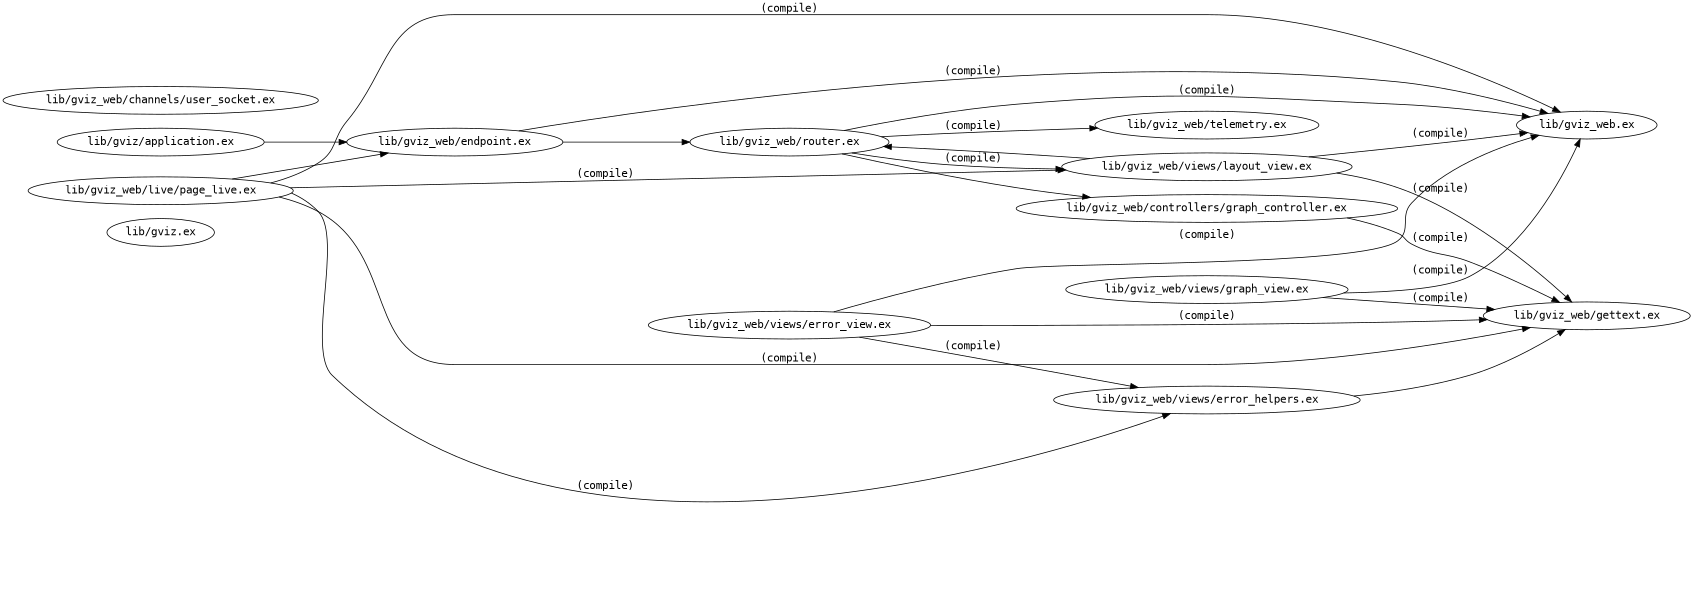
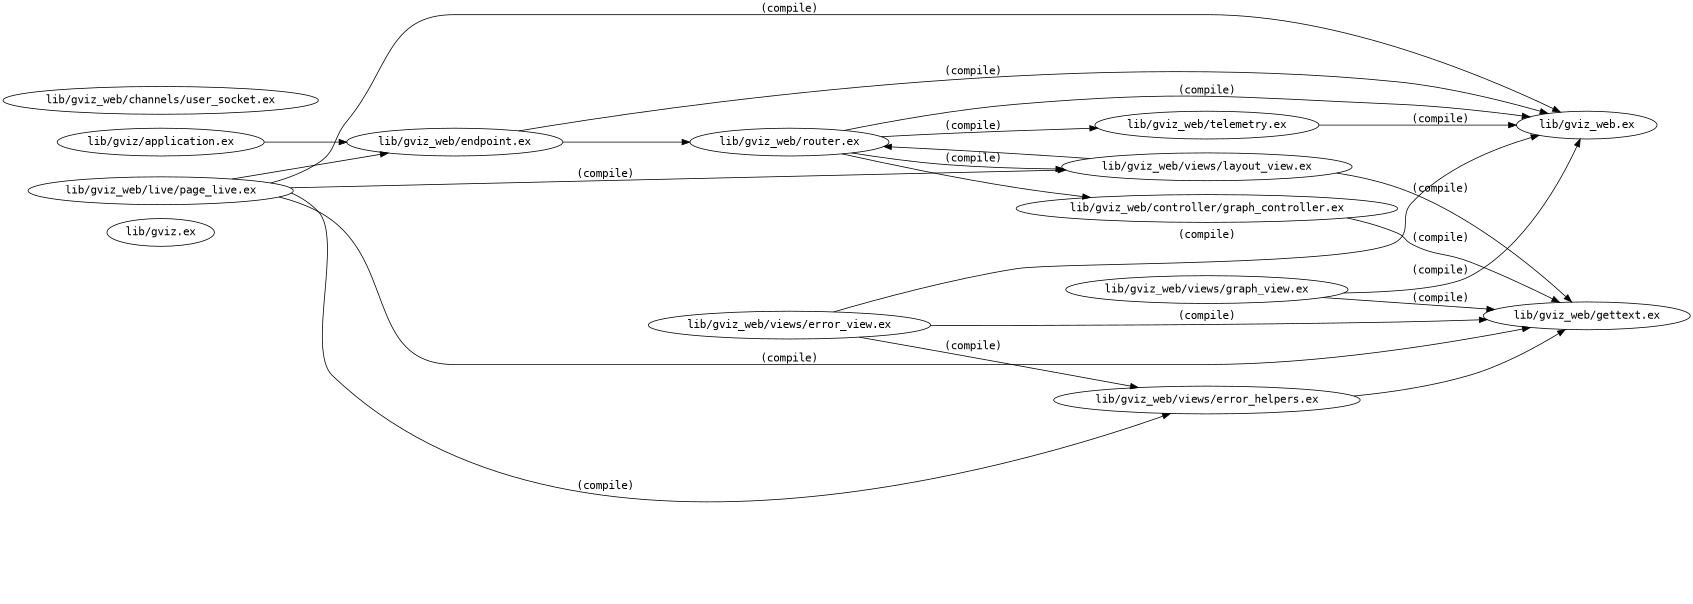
edge "lib/gviz_web/views/layout_view.ex" -> "lib/gviz_web.ex": now "lib/gviz_web/telemetry.ex" -> "lib/gviz_web.ex"
node "lib/gviz_web/controllers/graph_controller.ex": label "lib/gviz_web/controllers/graph_controller.ex" -> "lib/gviz_web/controller/graph_controller.ex"
